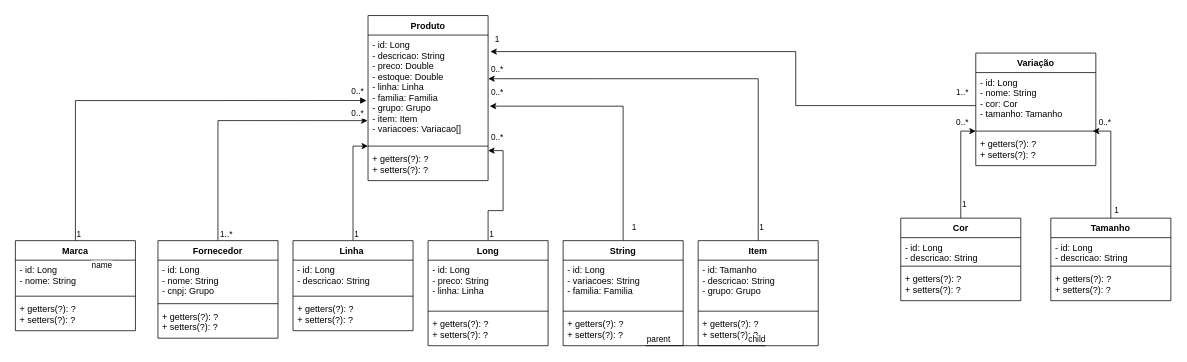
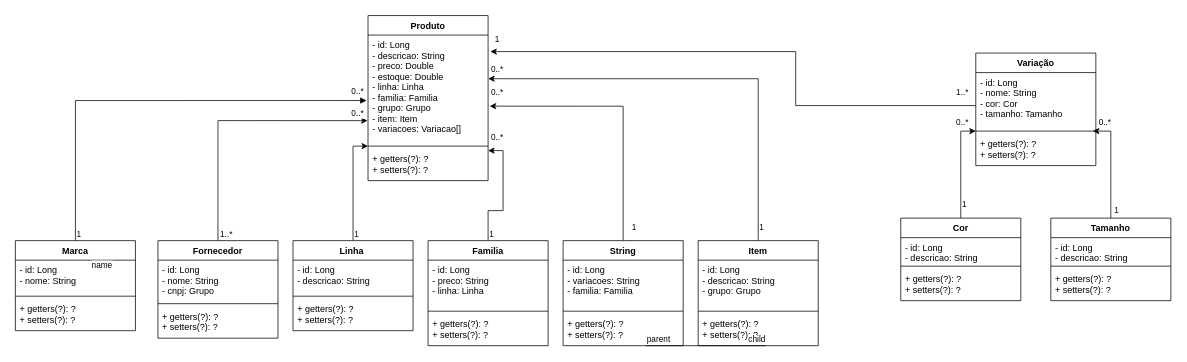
node "Long": label "Long" -> "Familia"
node "- id: Tamanho - descricao: String - grupo: Grupo": label "- id: Tamanho - descricao: String - grupo: Grupo" -> "- id: Long - descricao: String - grupo: Grupo"
